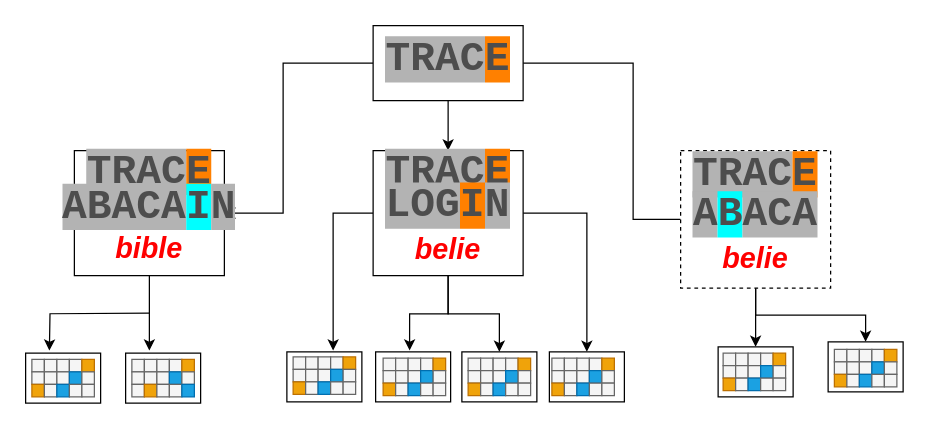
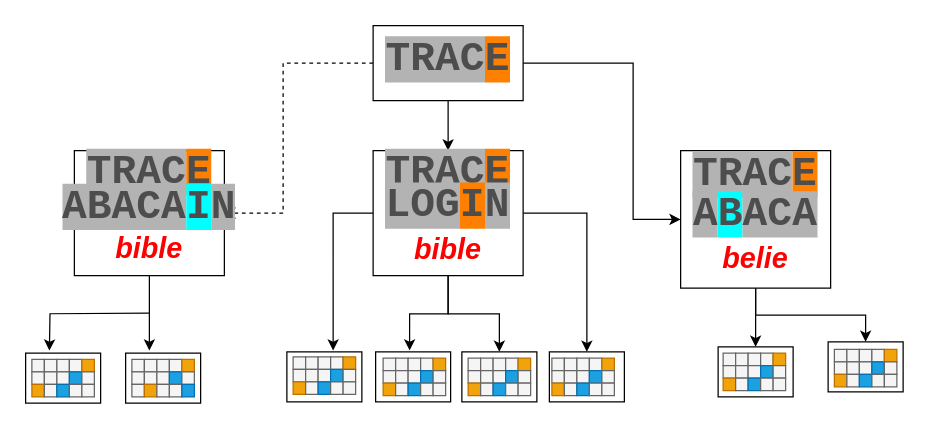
edge "TRACE" -> "TRACE ABACAIN bible": style solid -> dashed
node "TRACE LOGIN belie": label "TRACE LOGIN belie" -> "TRACE LOGIN bible"
edge "TRACE" -- "TRACE ABACA belie": arrowhead none -> classic
node "TRACE ABACA belie": style dashed -> solid
